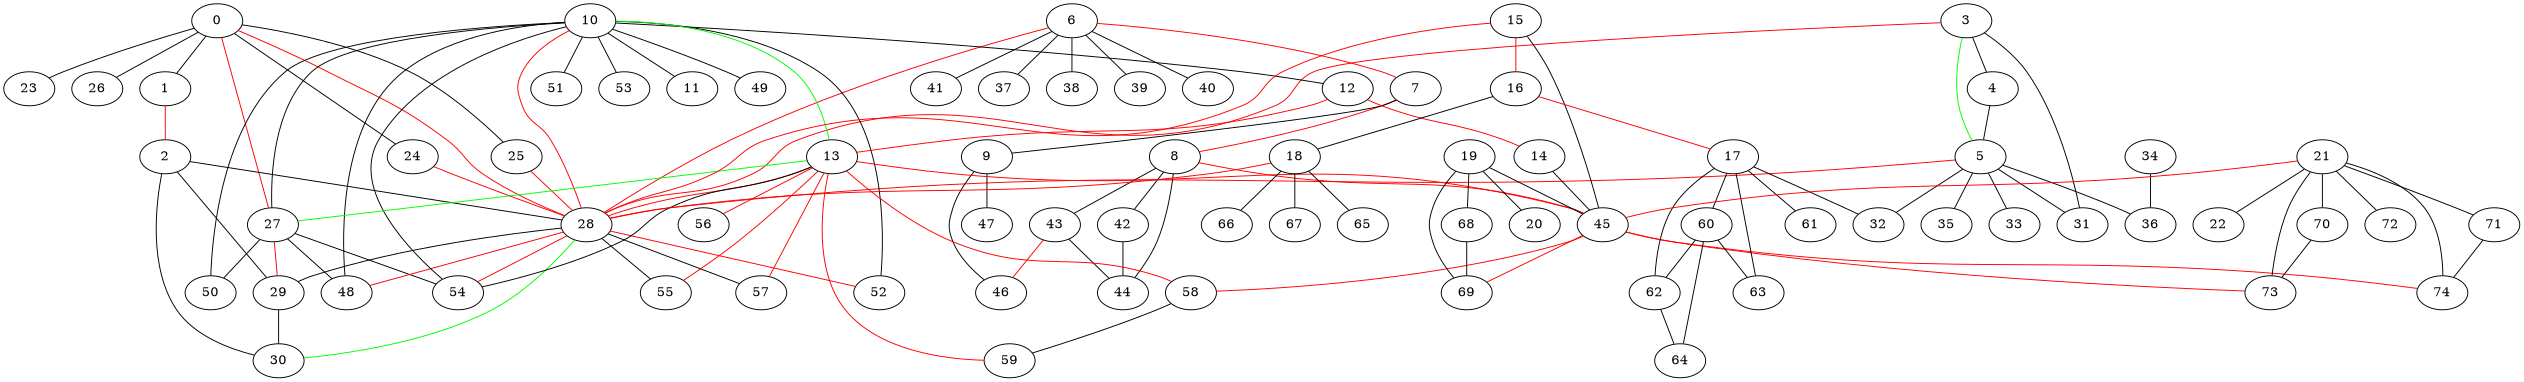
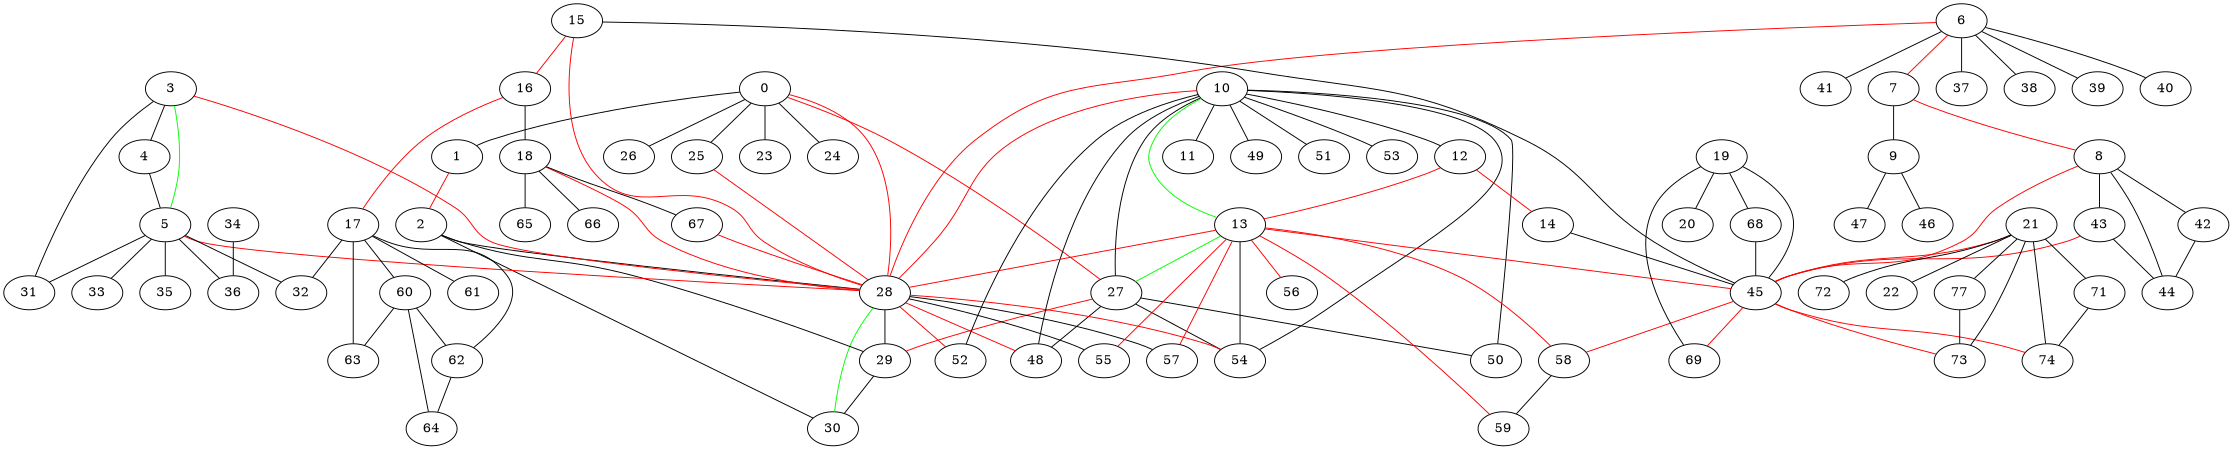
edge "24" -- "28": now "67" -- "28"
node "70": label "70" -> "77"
edge "43" -- "46": now "43" -- "45"
edge "68" -- "69": now "68" -- "45"
